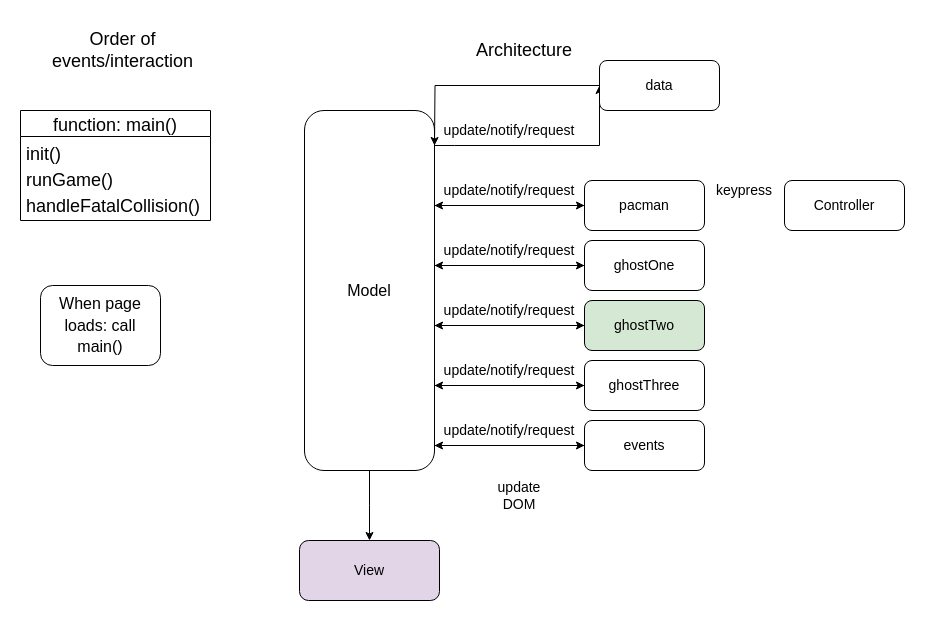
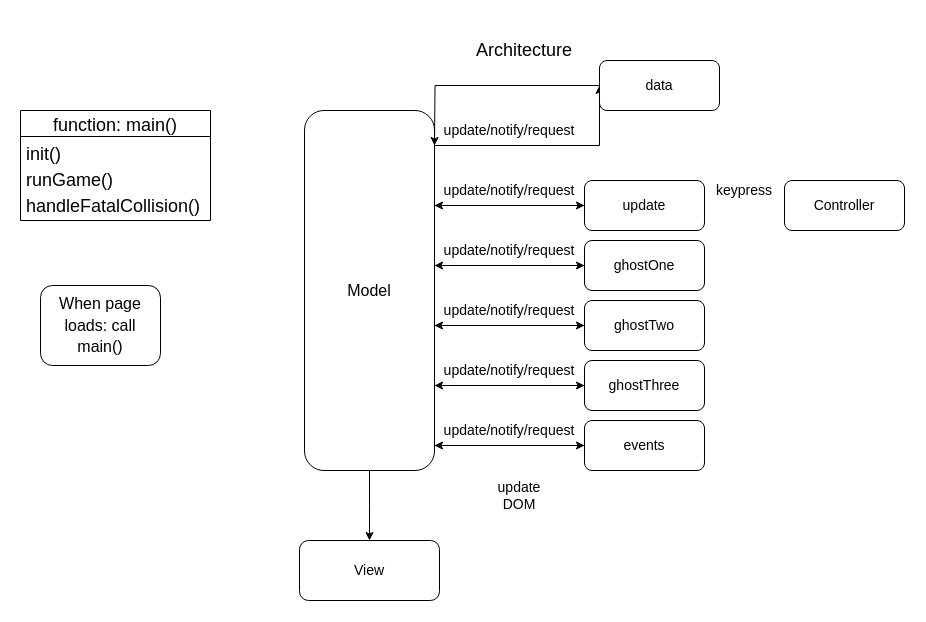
node "Order of events/interaction": removed
node "pacman": label "pacman" -> "update"
node "ghostTwo": fillcolor #d5e8d4 -> #ffffff
node "View": fillcolor #e1d5e7 -> #ffffff
